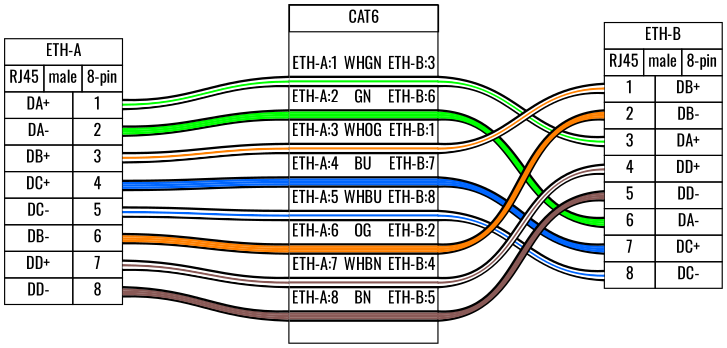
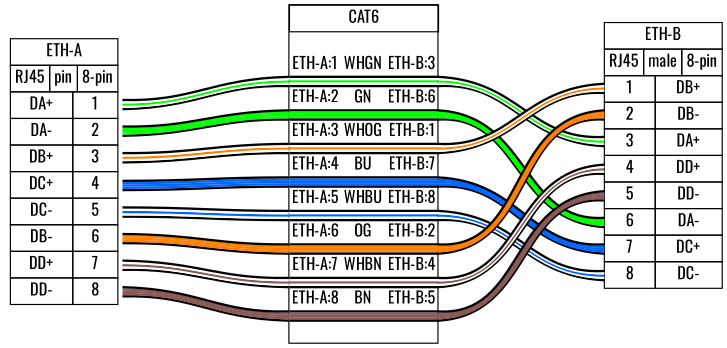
node "ETH-A": text "male" -> "pin"
